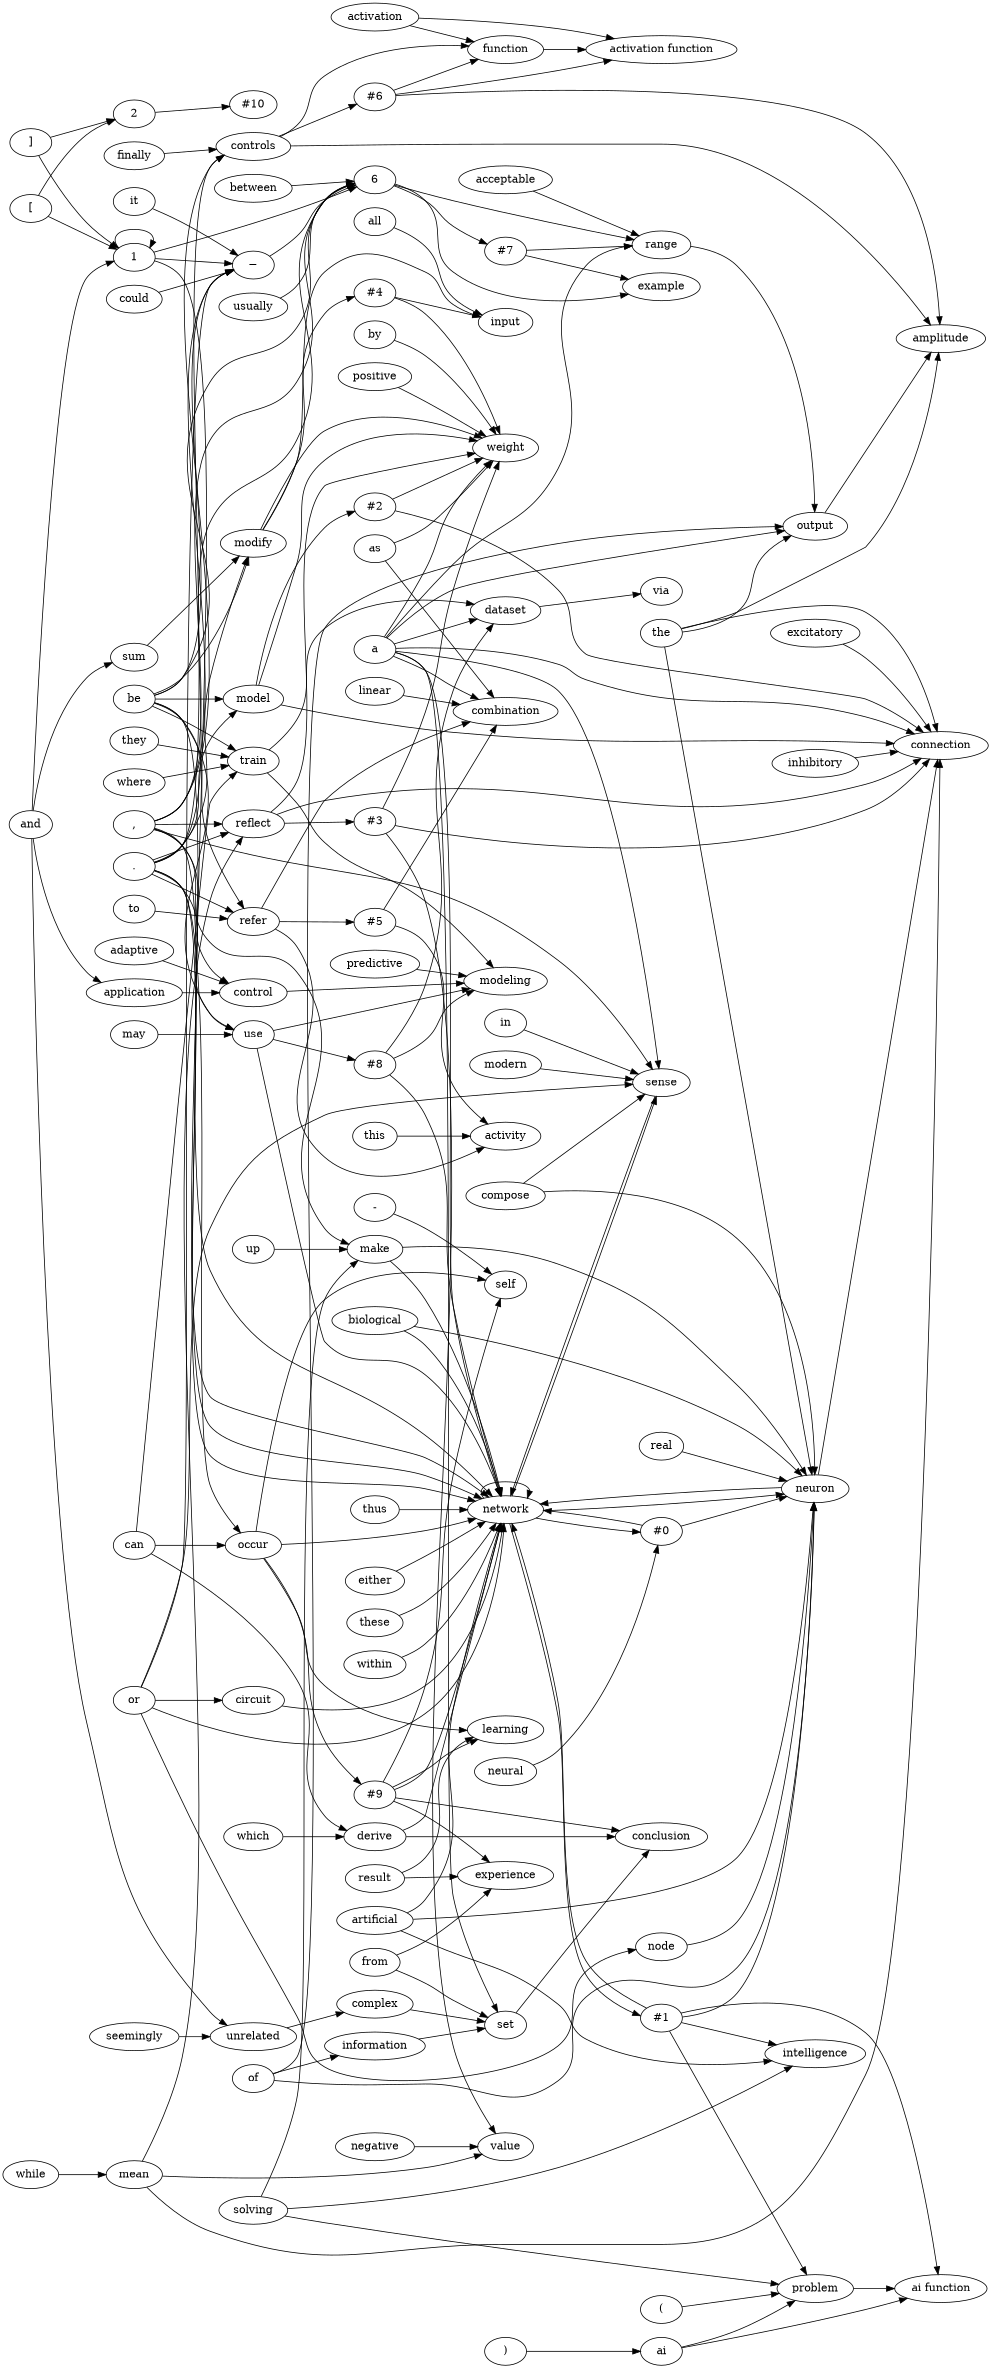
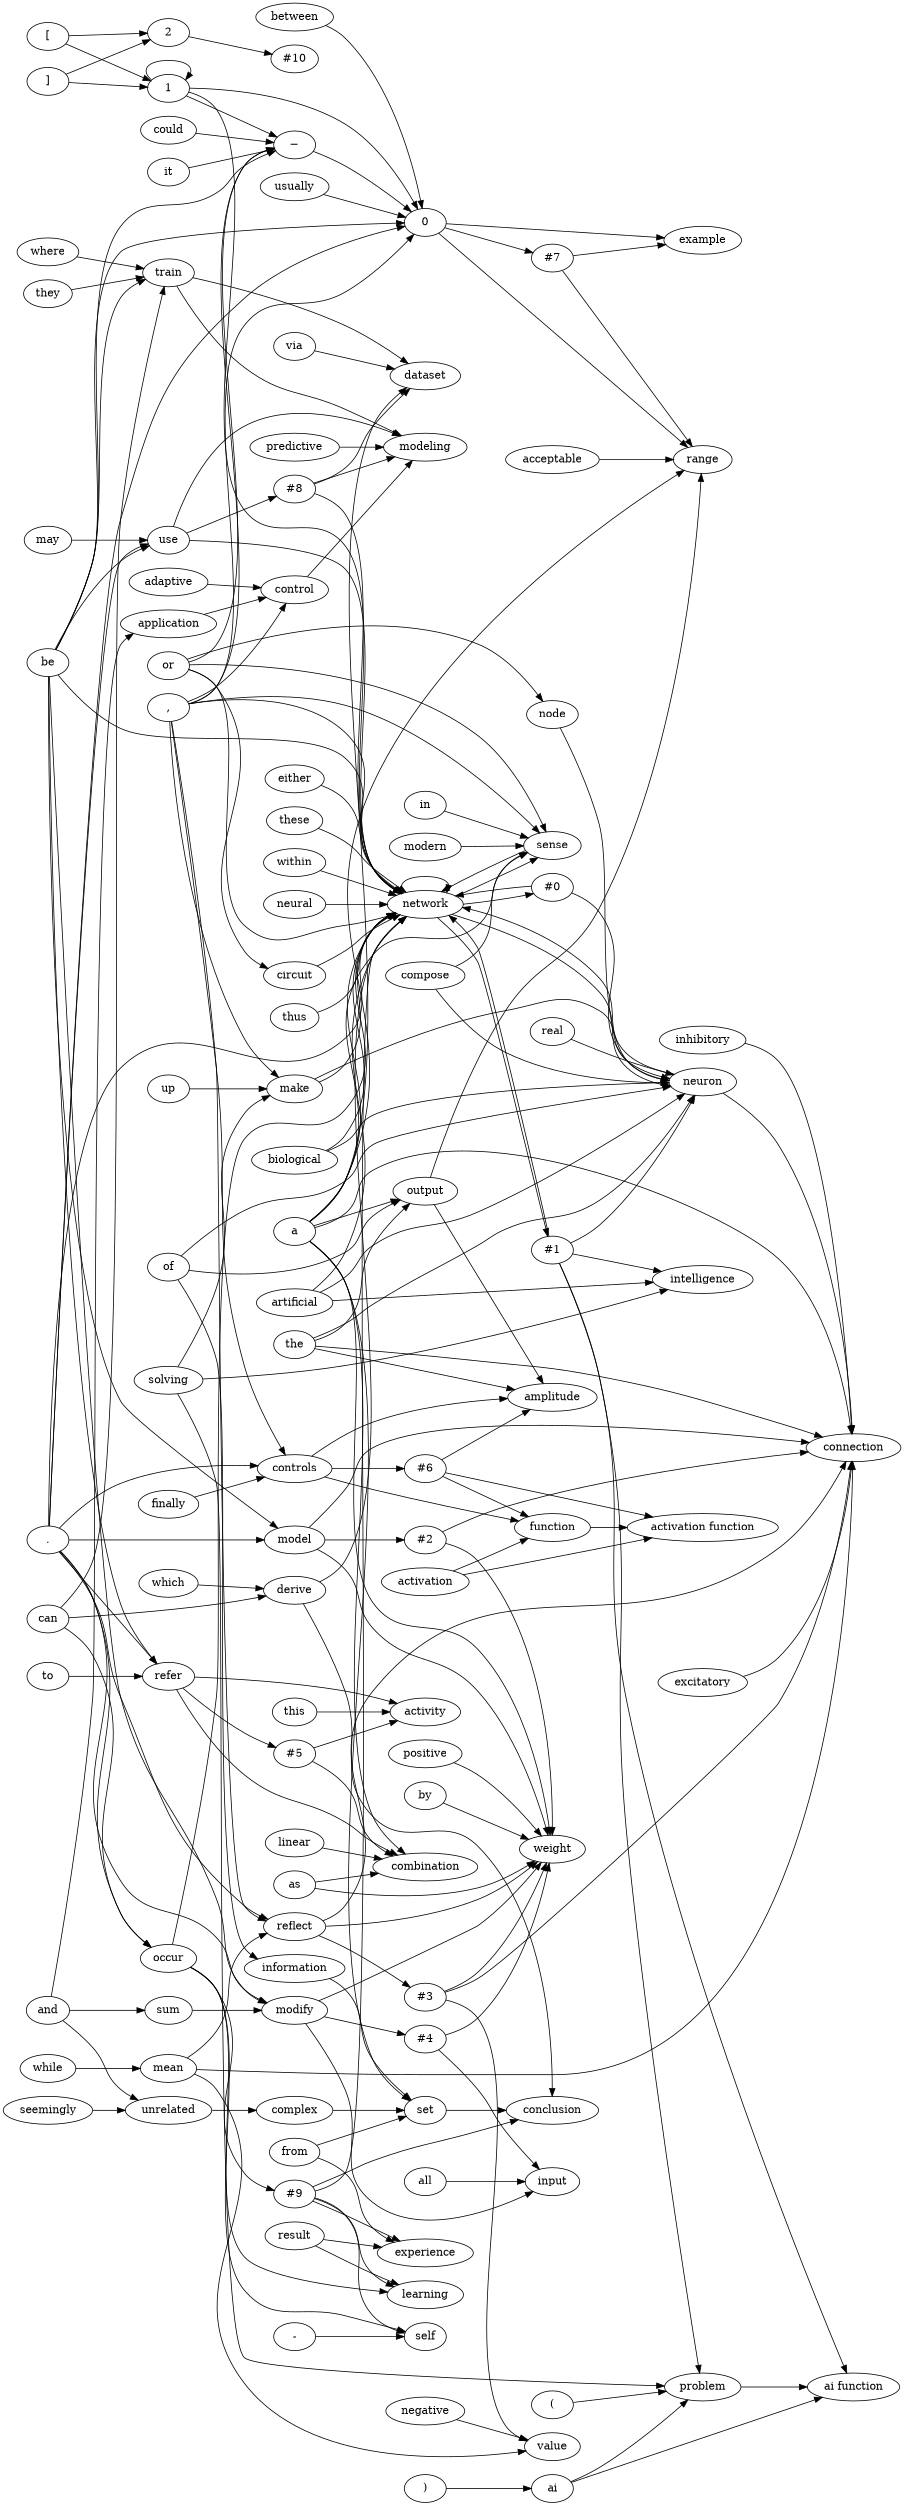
node "6": label "6" -> "0"
edge "range" -> "output": reversed
edge "and" -> "1": removed
edge "dataset" -> "via": reversed
edge "neural" -> "#0": now "neural" -> "network"
